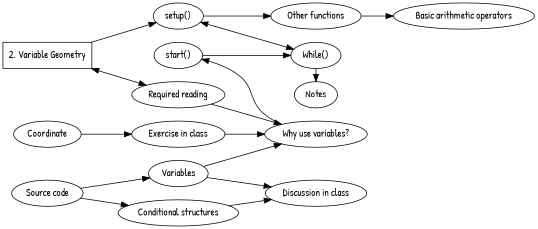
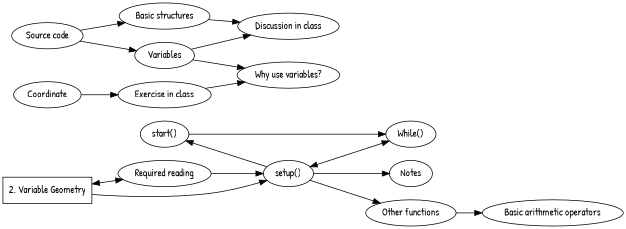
edge "While()" -> "Notes": now "setup()" -> "Notes"
edge "Why use variables?" -> "start()": now "setup()" -> "start()"
edge "Required reading" -> "Why use variables?": now "Required reading" -> "setup()"
node "Conditional structures": label "Conditional structures" -> "Basic structures"
